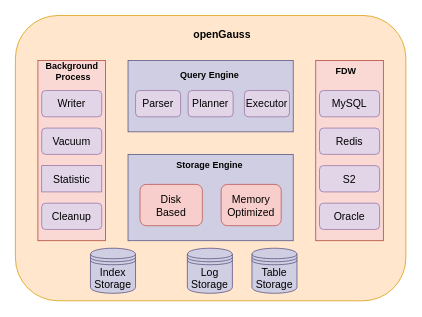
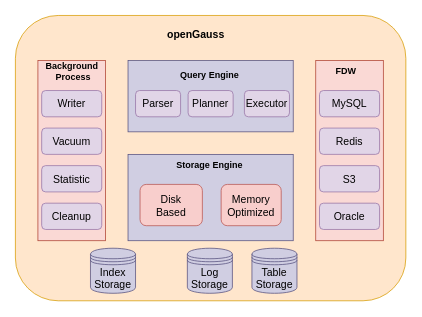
node "openGauss": moved (222, 34) -> (195, 34)
node "Statistic": shape rectangle -> rounded rectangle
node "S2": label "S2" -> "S3"
